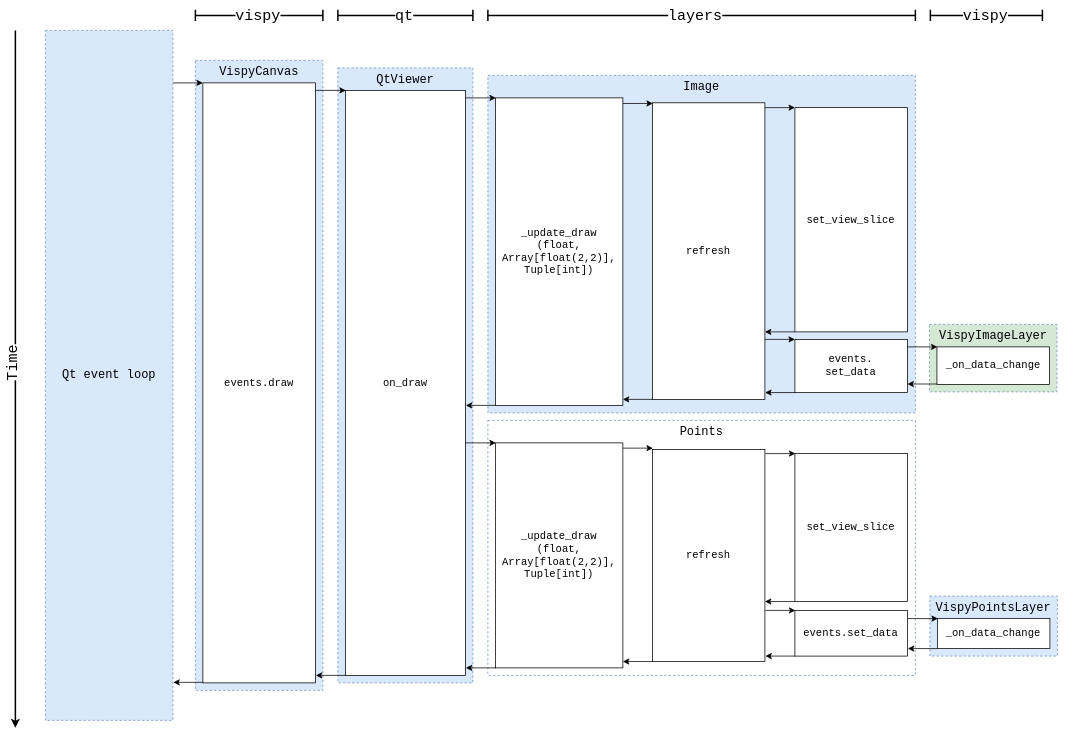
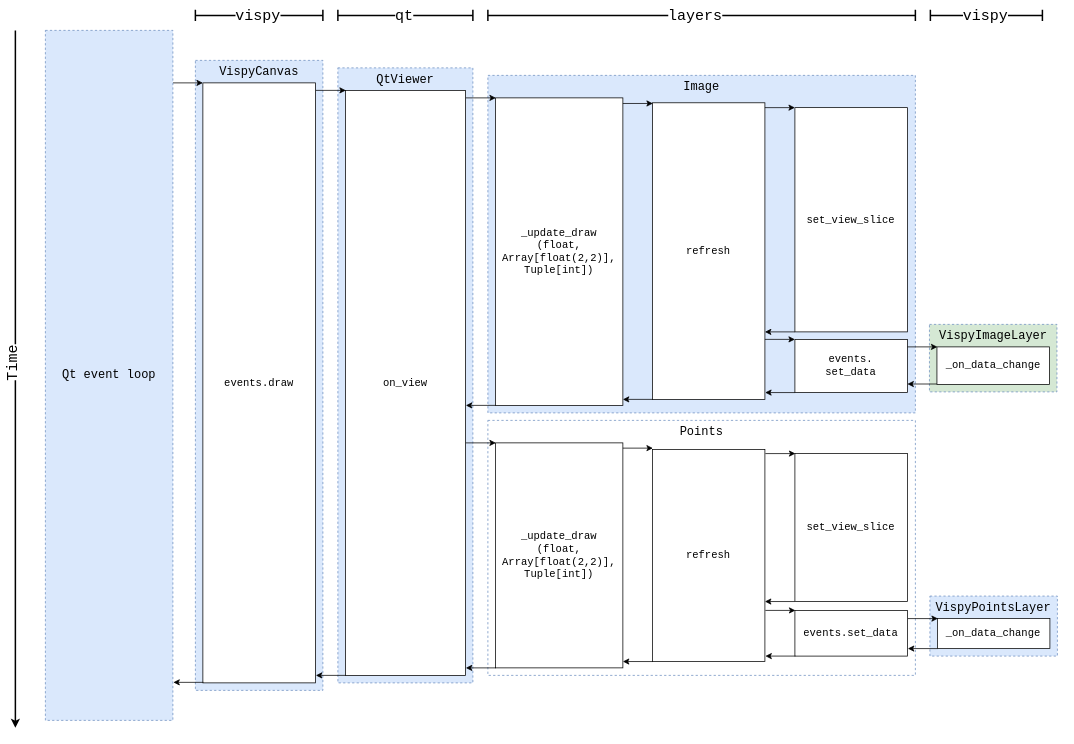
node "on_draw": label "on_draw" -> "on_view"
